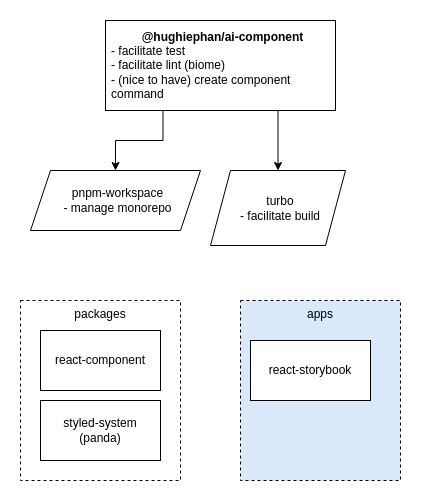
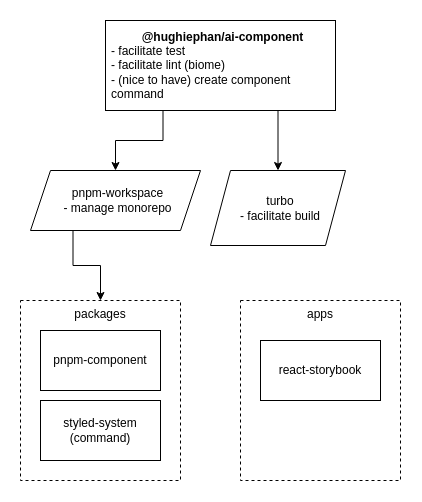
edge "pnpm-workspace - manage monorepo" -> "packages": added
node "apps": fillcolor #dae8fc -> #ffffff
node "react-component": label "react-component" -> "pnpm-component"
node "react-storybook": moved (311, 371) -> (321, 371)
node "styled-system (panda)": label "styled-system (panda)" -> "styled-system (command)"
